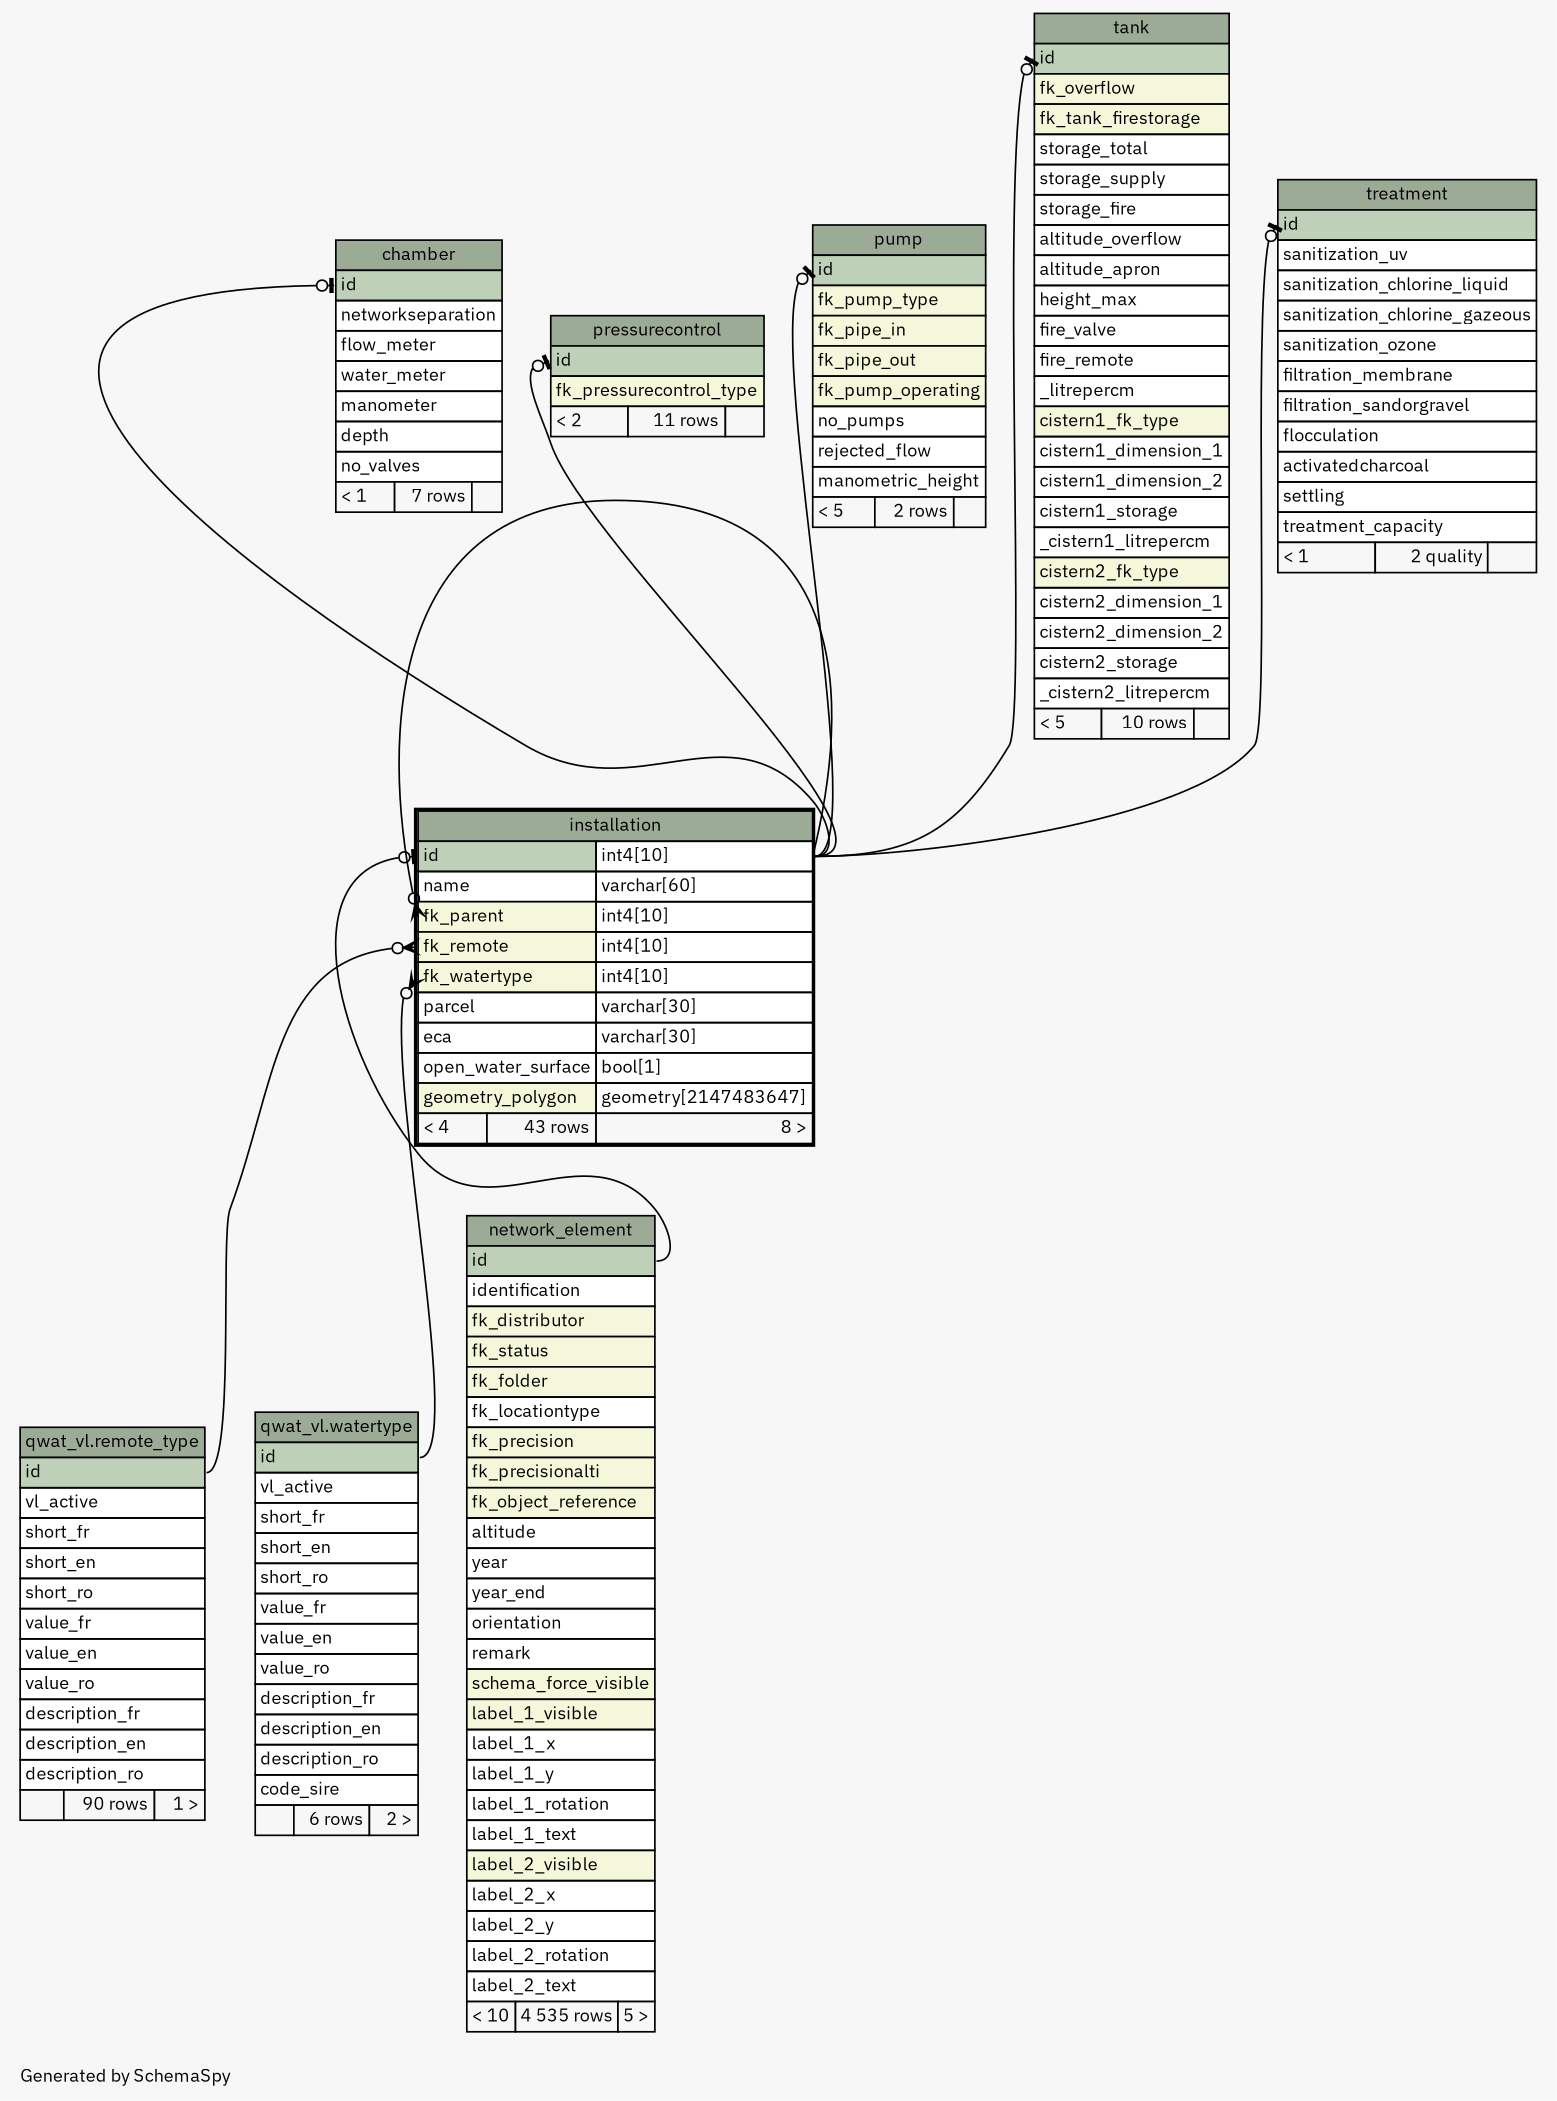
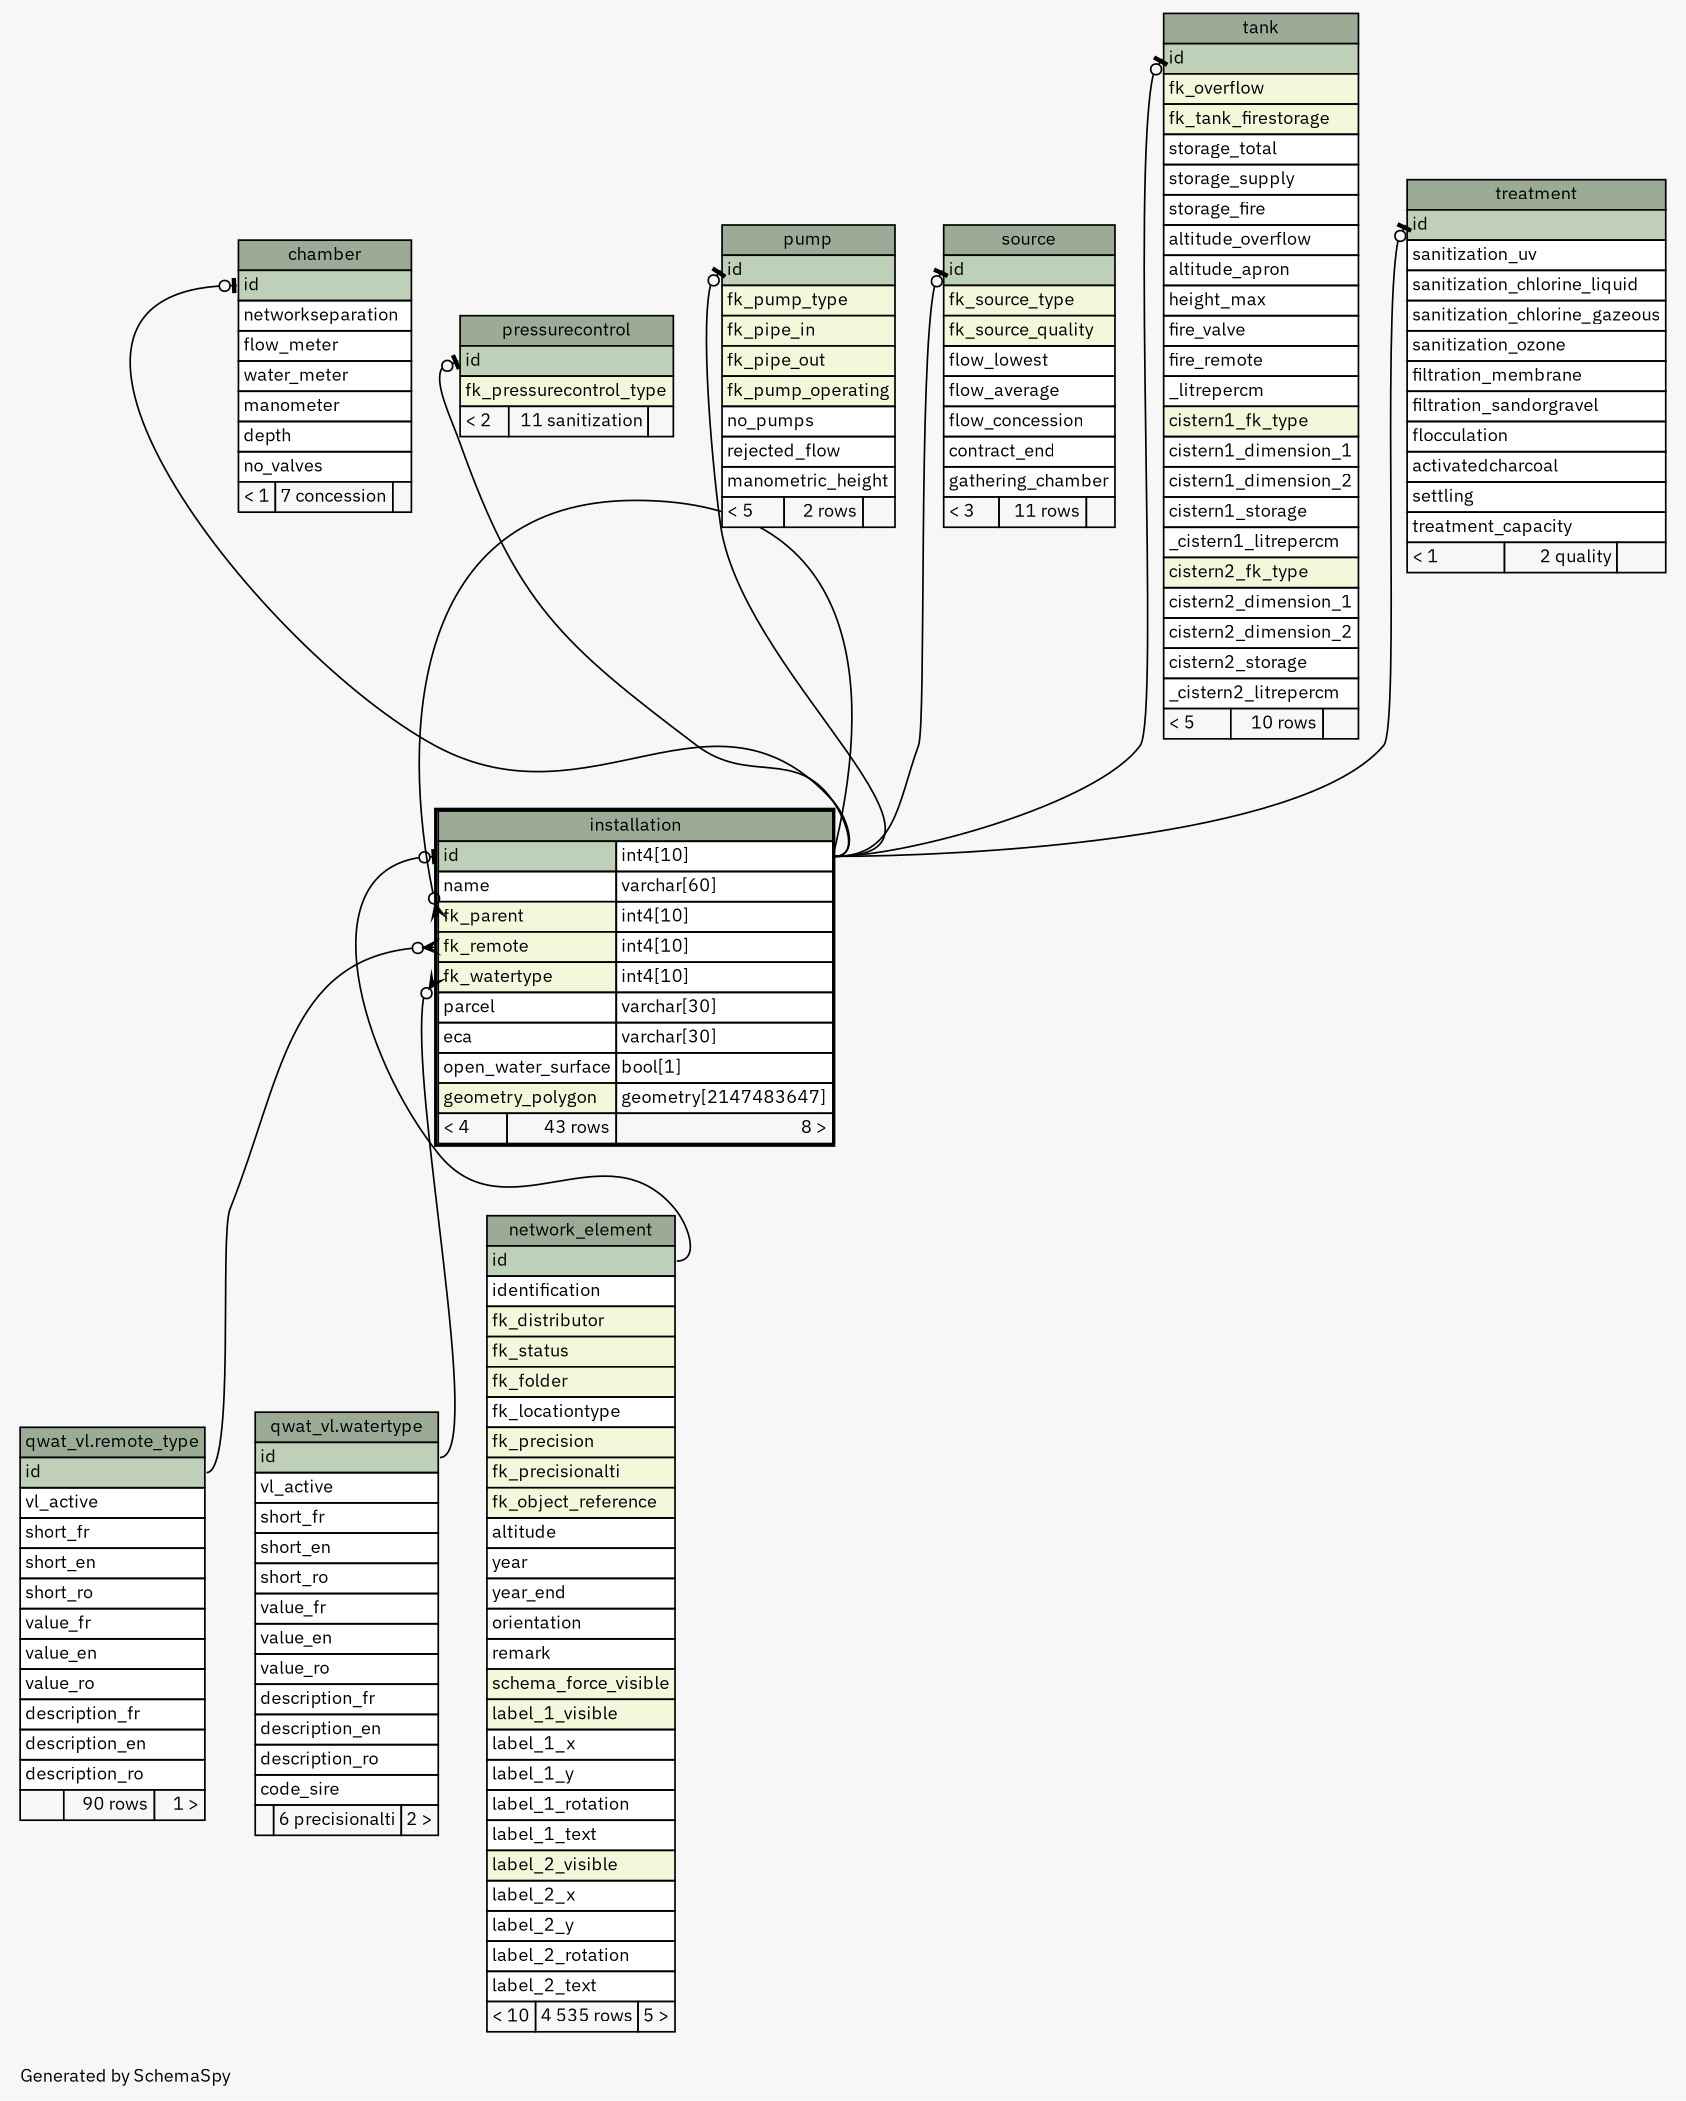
node "source": added
node "pressurecontrol": text "11 rows" -> "11 sanitization"
node "chamber": text "7 rows" -> "7 concession"
node "qwat_vl.watertype": text "6 rows" -> "6 precisionalti"
